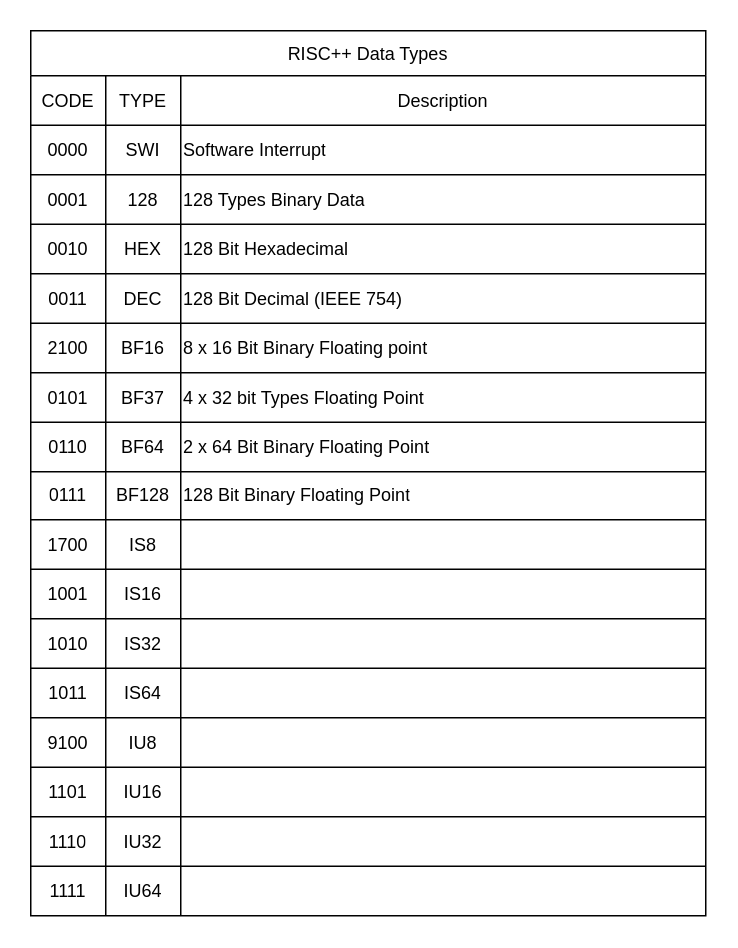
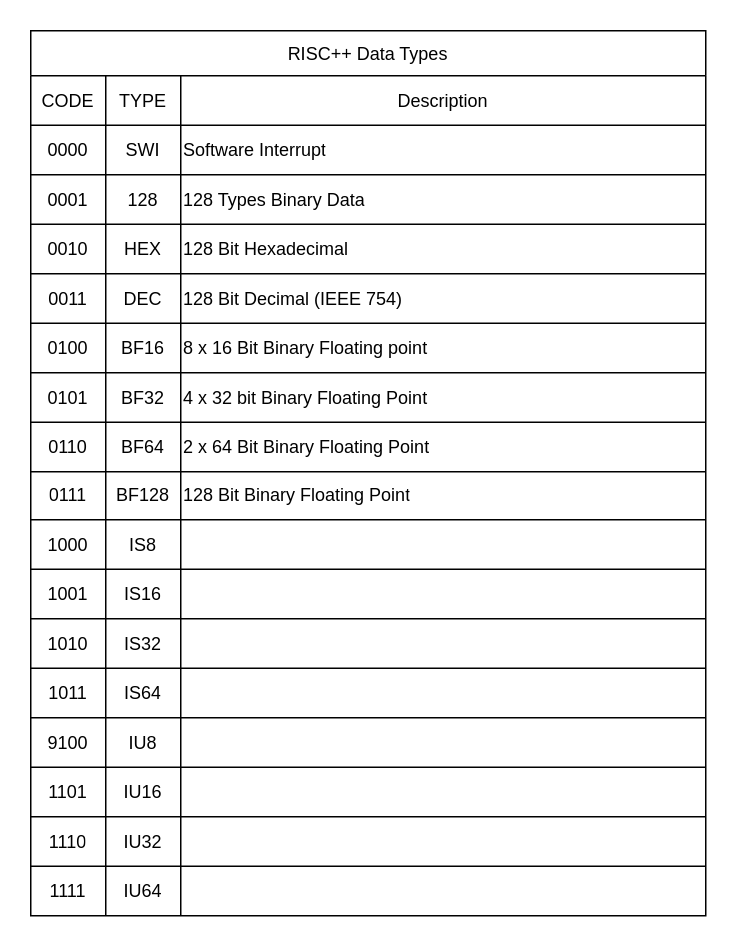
node "2100": label "2100" -> "0100"
node "BF37": label "BF37" -> "BF32"
node "4 x 32 bit Types Floating Point": label "4 x 32 bit Types Floating Point" -> "4 x 32 bit Binary Floating Point"
node "1700": label "1700" -> "1000"
